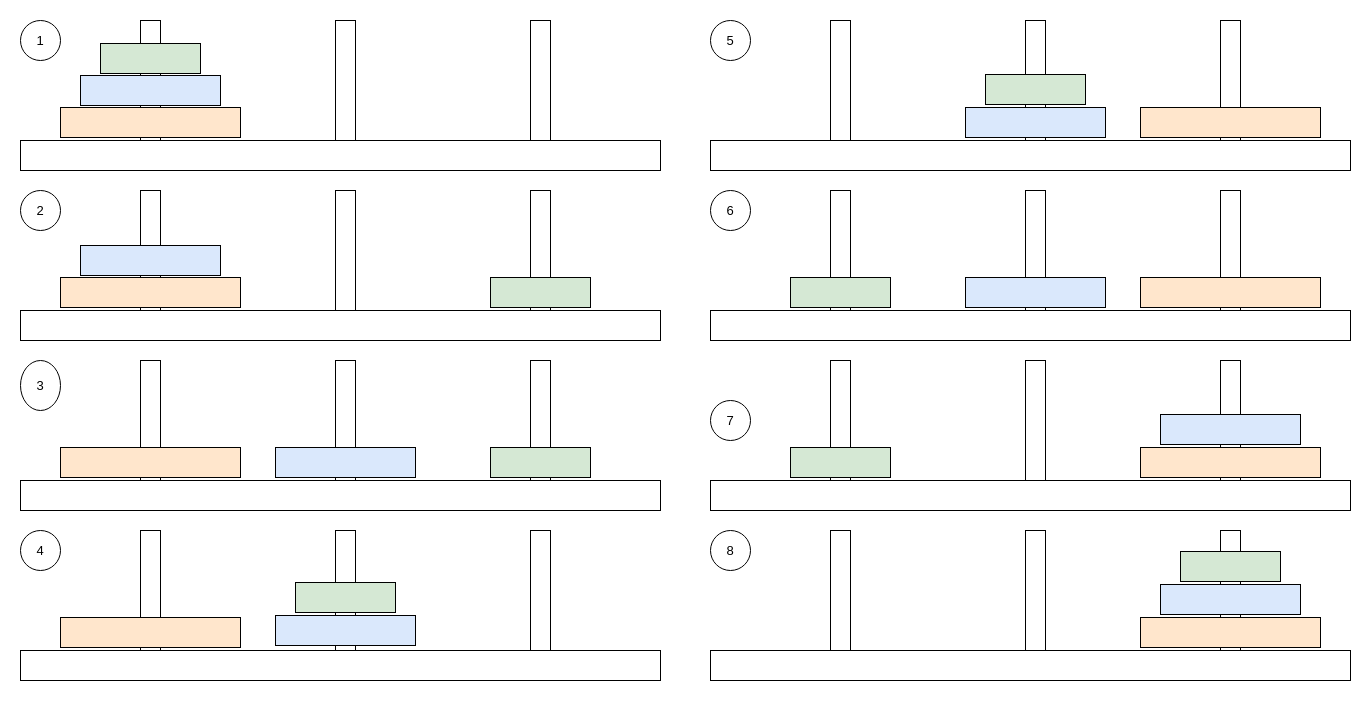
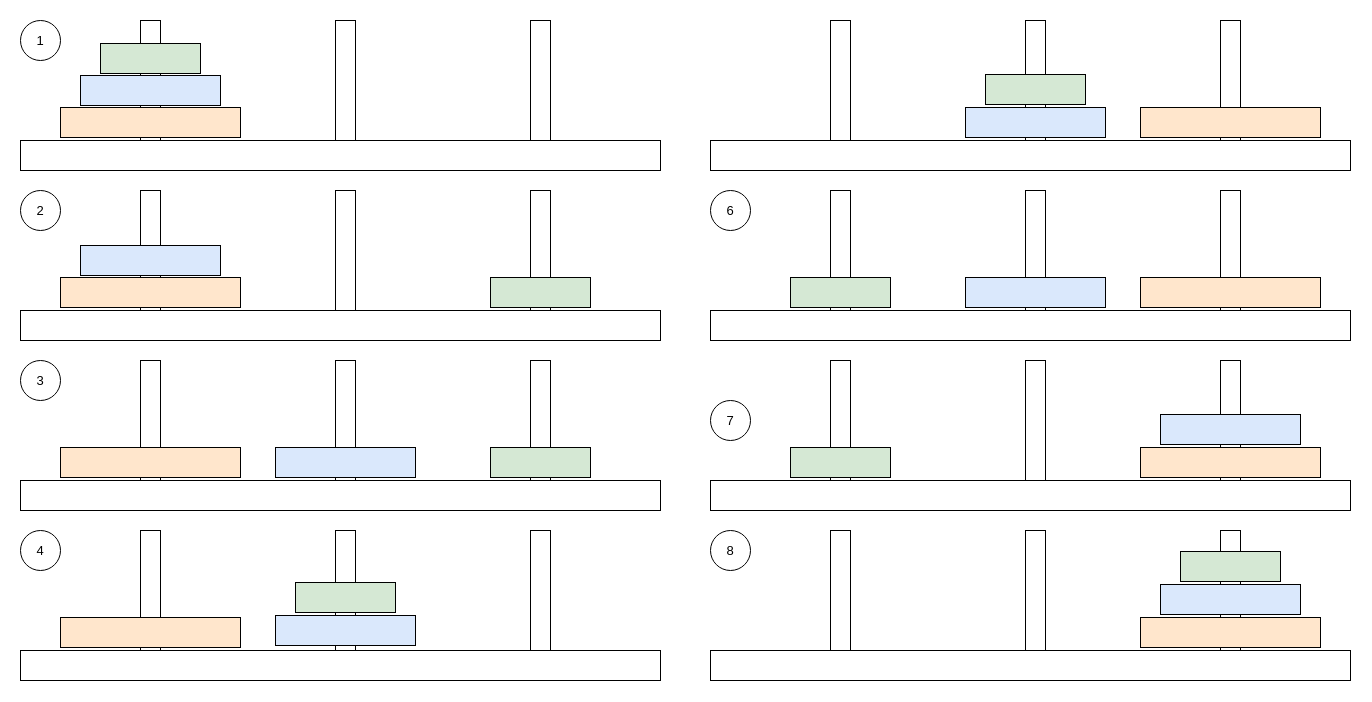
node "5": removed
node "3": size 40x50 -> 40x40
